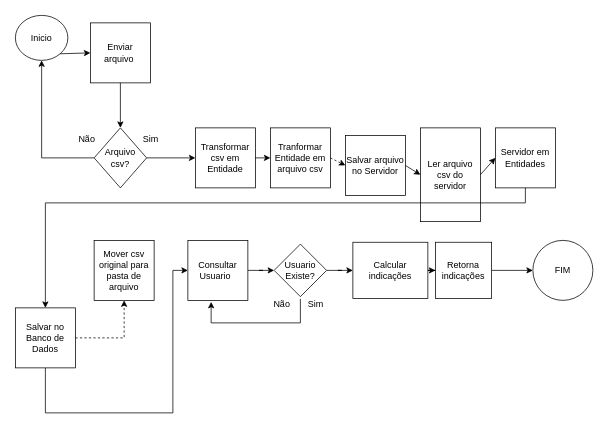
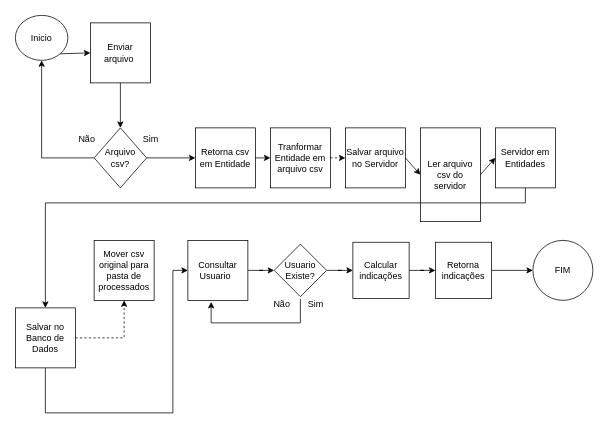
node "Transformar csv em Entidade": label "Transformar csv em Entidade" -> "Retorna csv em Entidade"
node "Salvar arquivo no Servidor": moved (375, 165) -> (375, 158)
node "Mover csv original para pasta de arquivo": label "Mover csv original para pasta de arquivo" -> "Mover csv original para pasta de processados"
node "Calcular indicações": size 75x56 -> 56x56
